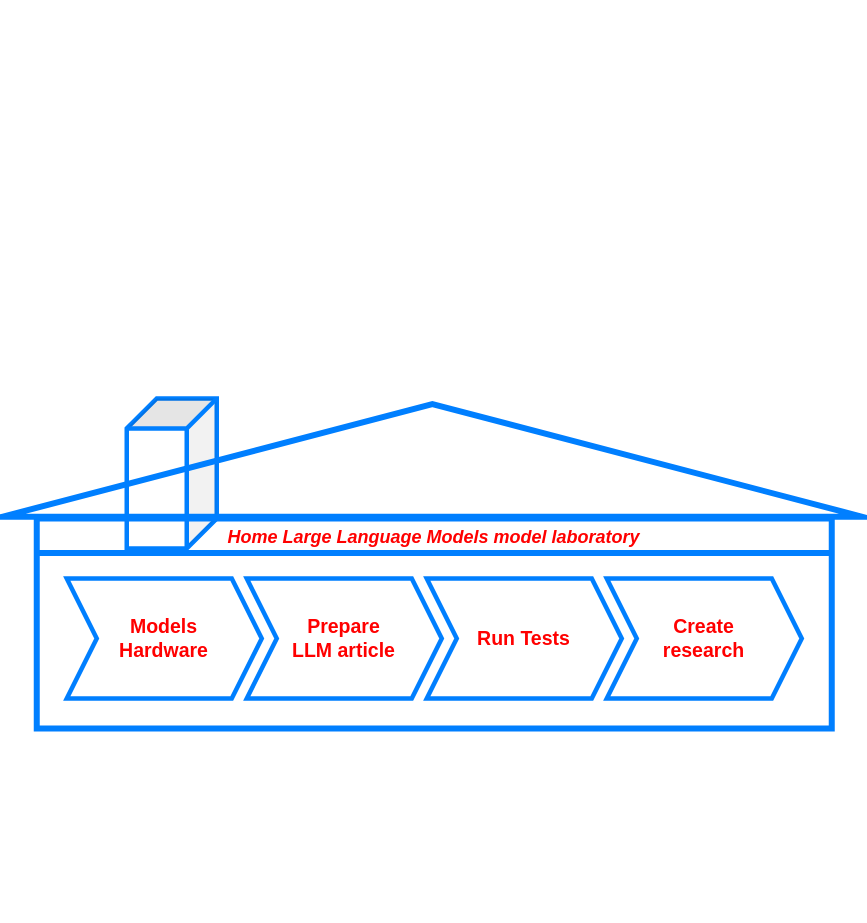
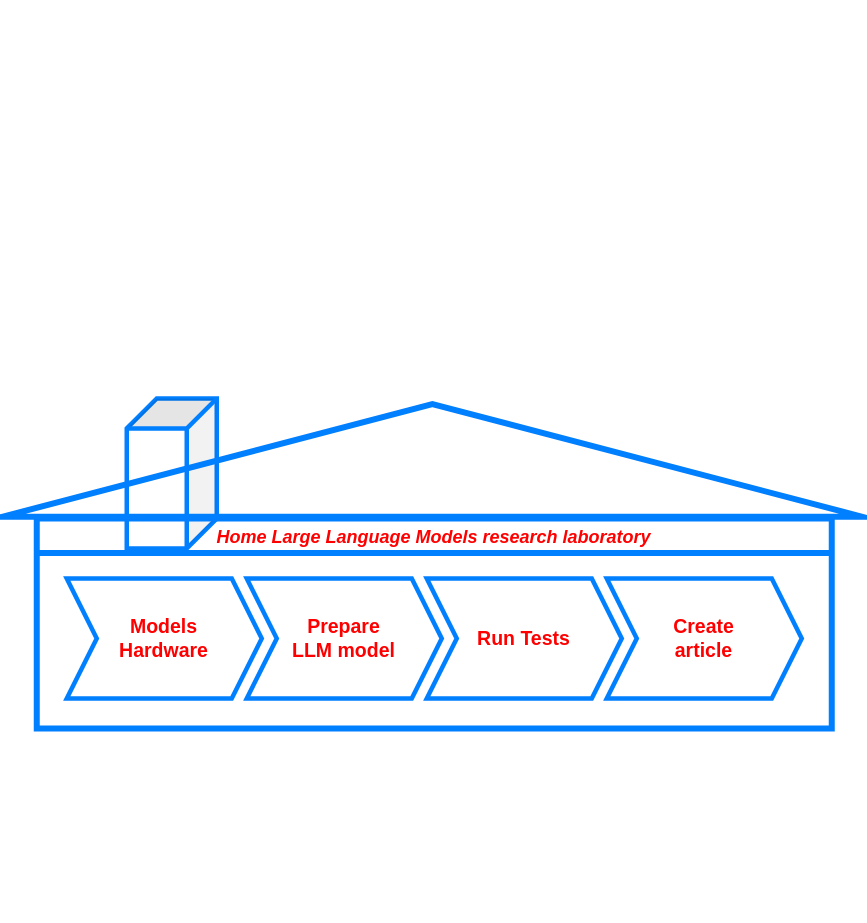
node "Home Large Language Models model laboratory": label "Home Large Language Models model laboratory" -> "Home Large Language Models research laboratory"
node "Prepare LLM article": label "Prepare LLM article" -> "Prepare LLM model"
node "Create research": label "Create research" -> "Create article"
